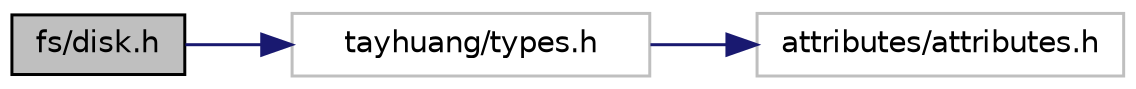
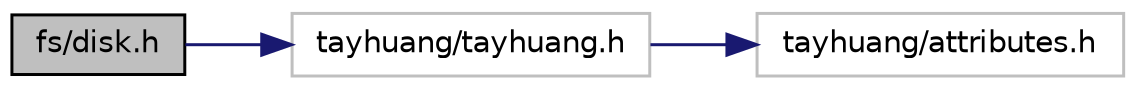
node "tayhuang/types.h": label "tayhuang/types.h" -> "tayhuang/tayhuang.h"
node "attributes/attributes.h": label "attributes/attributes.h" -> "tayhuang/attributes.h"
